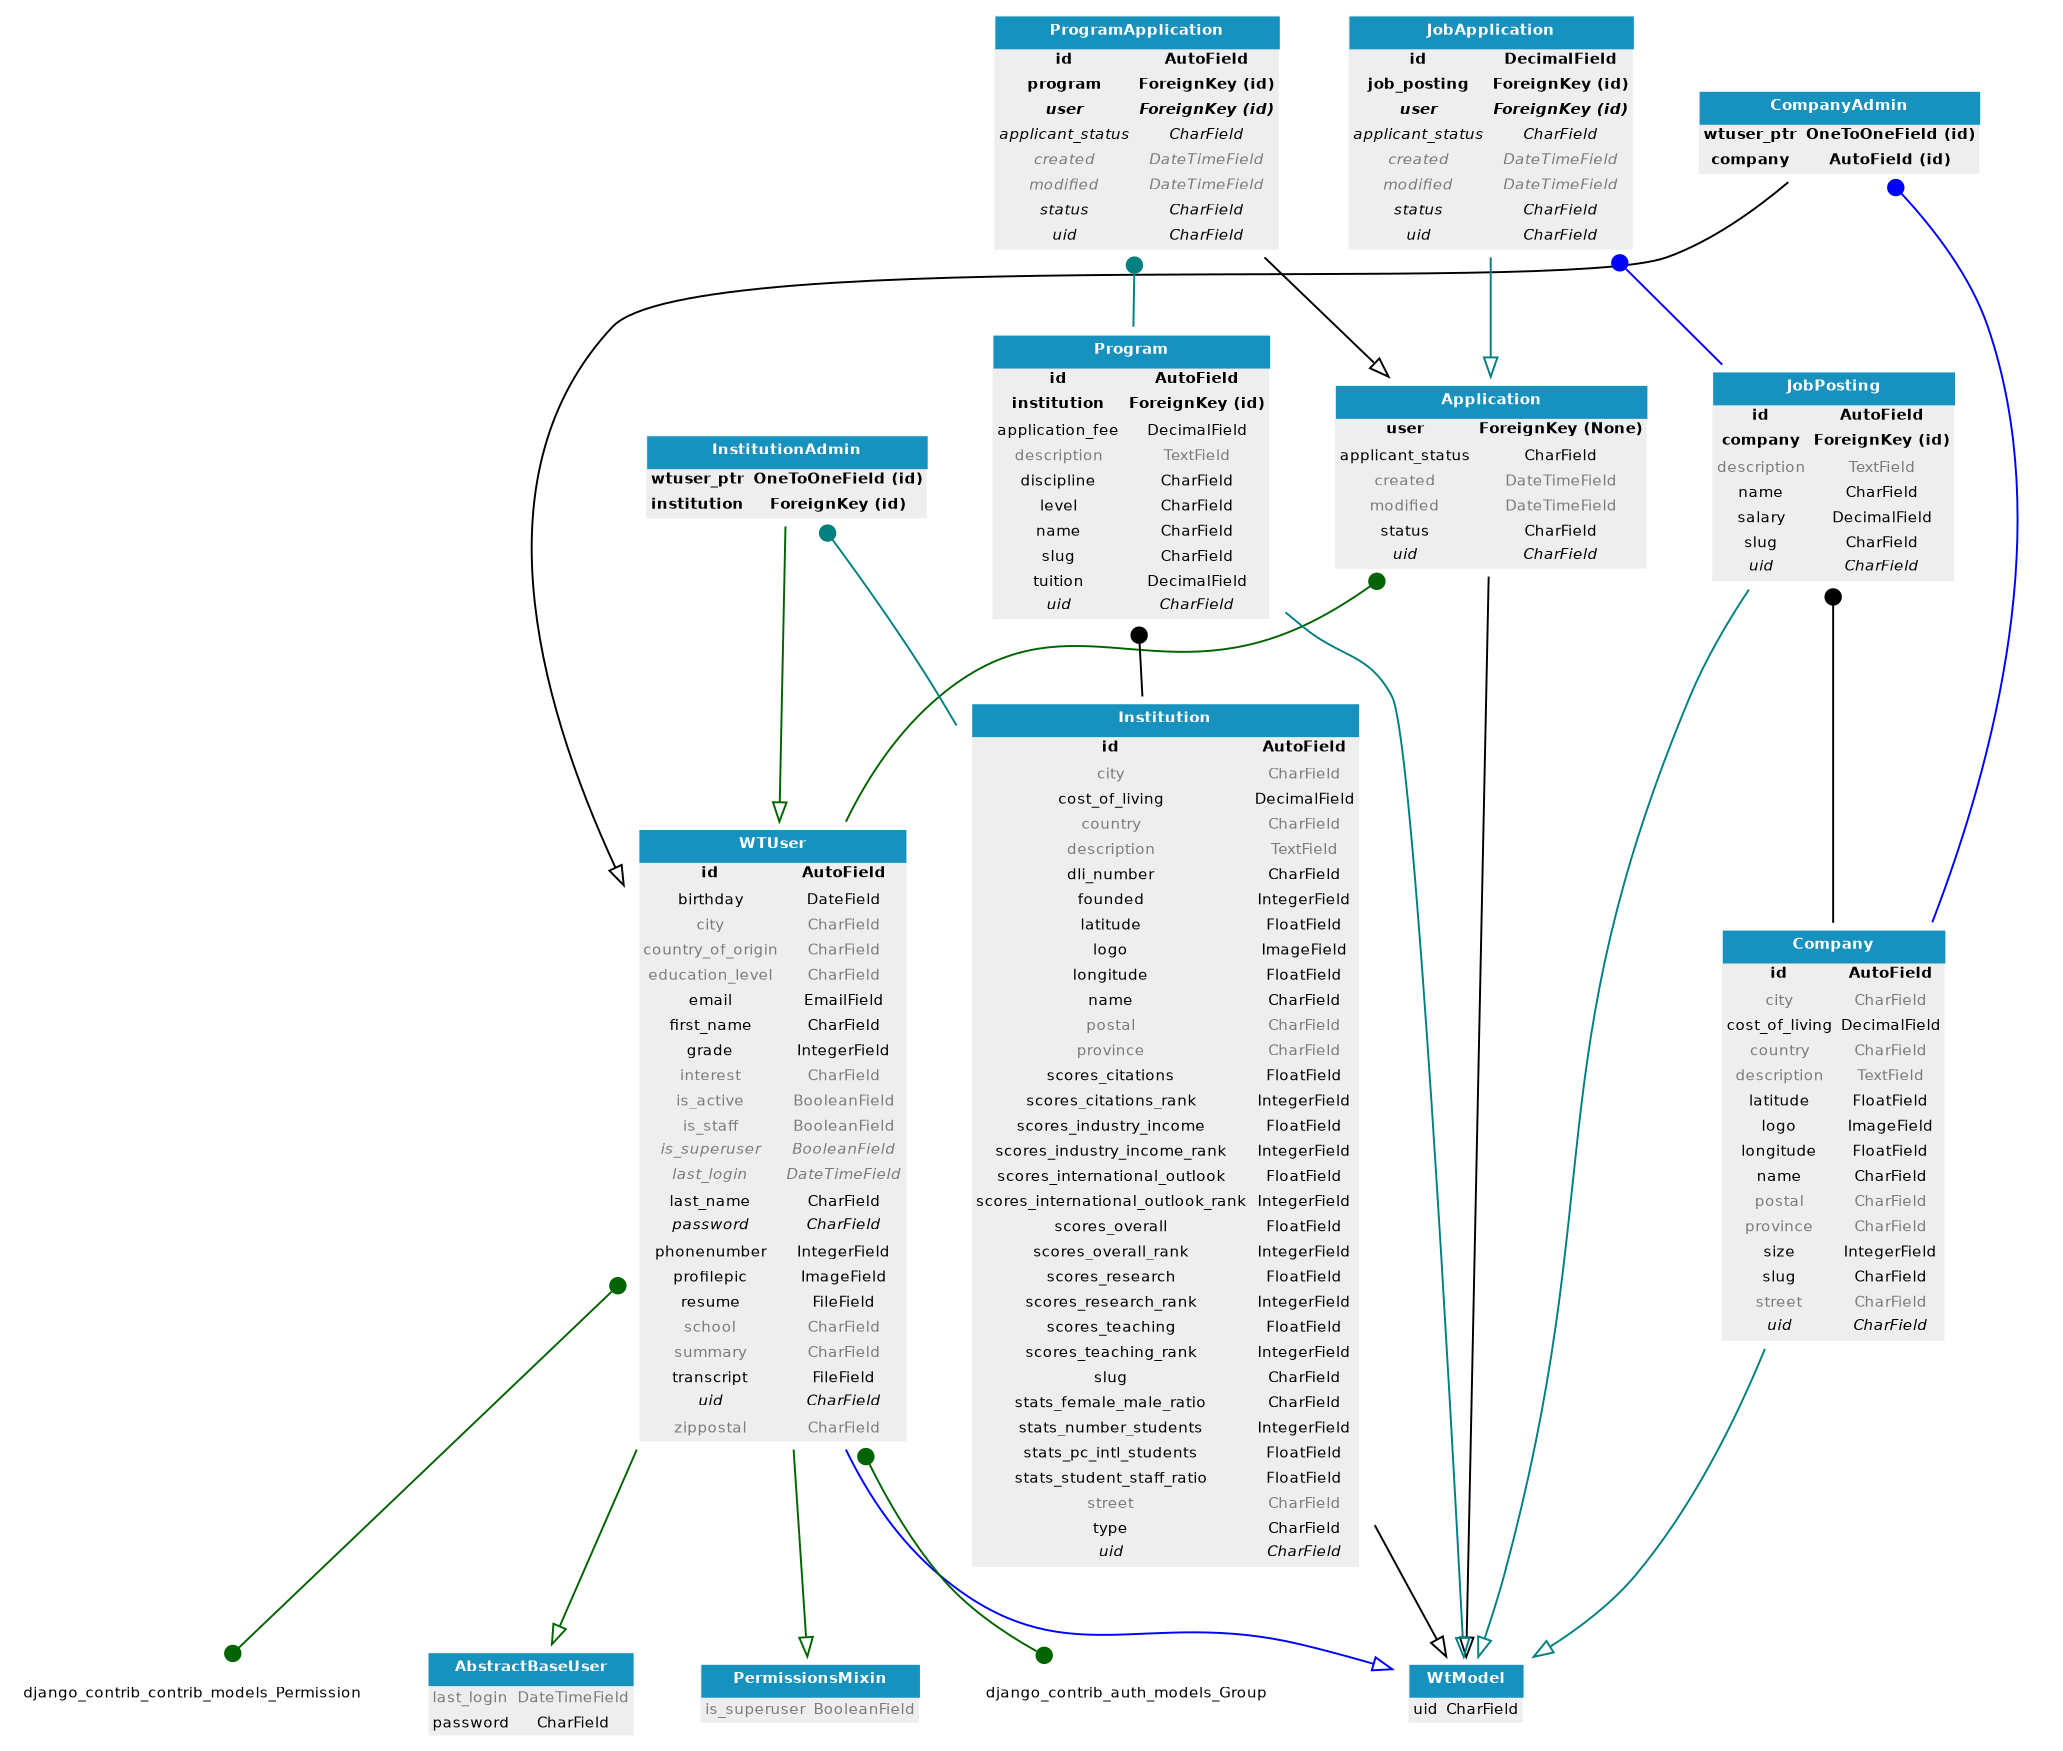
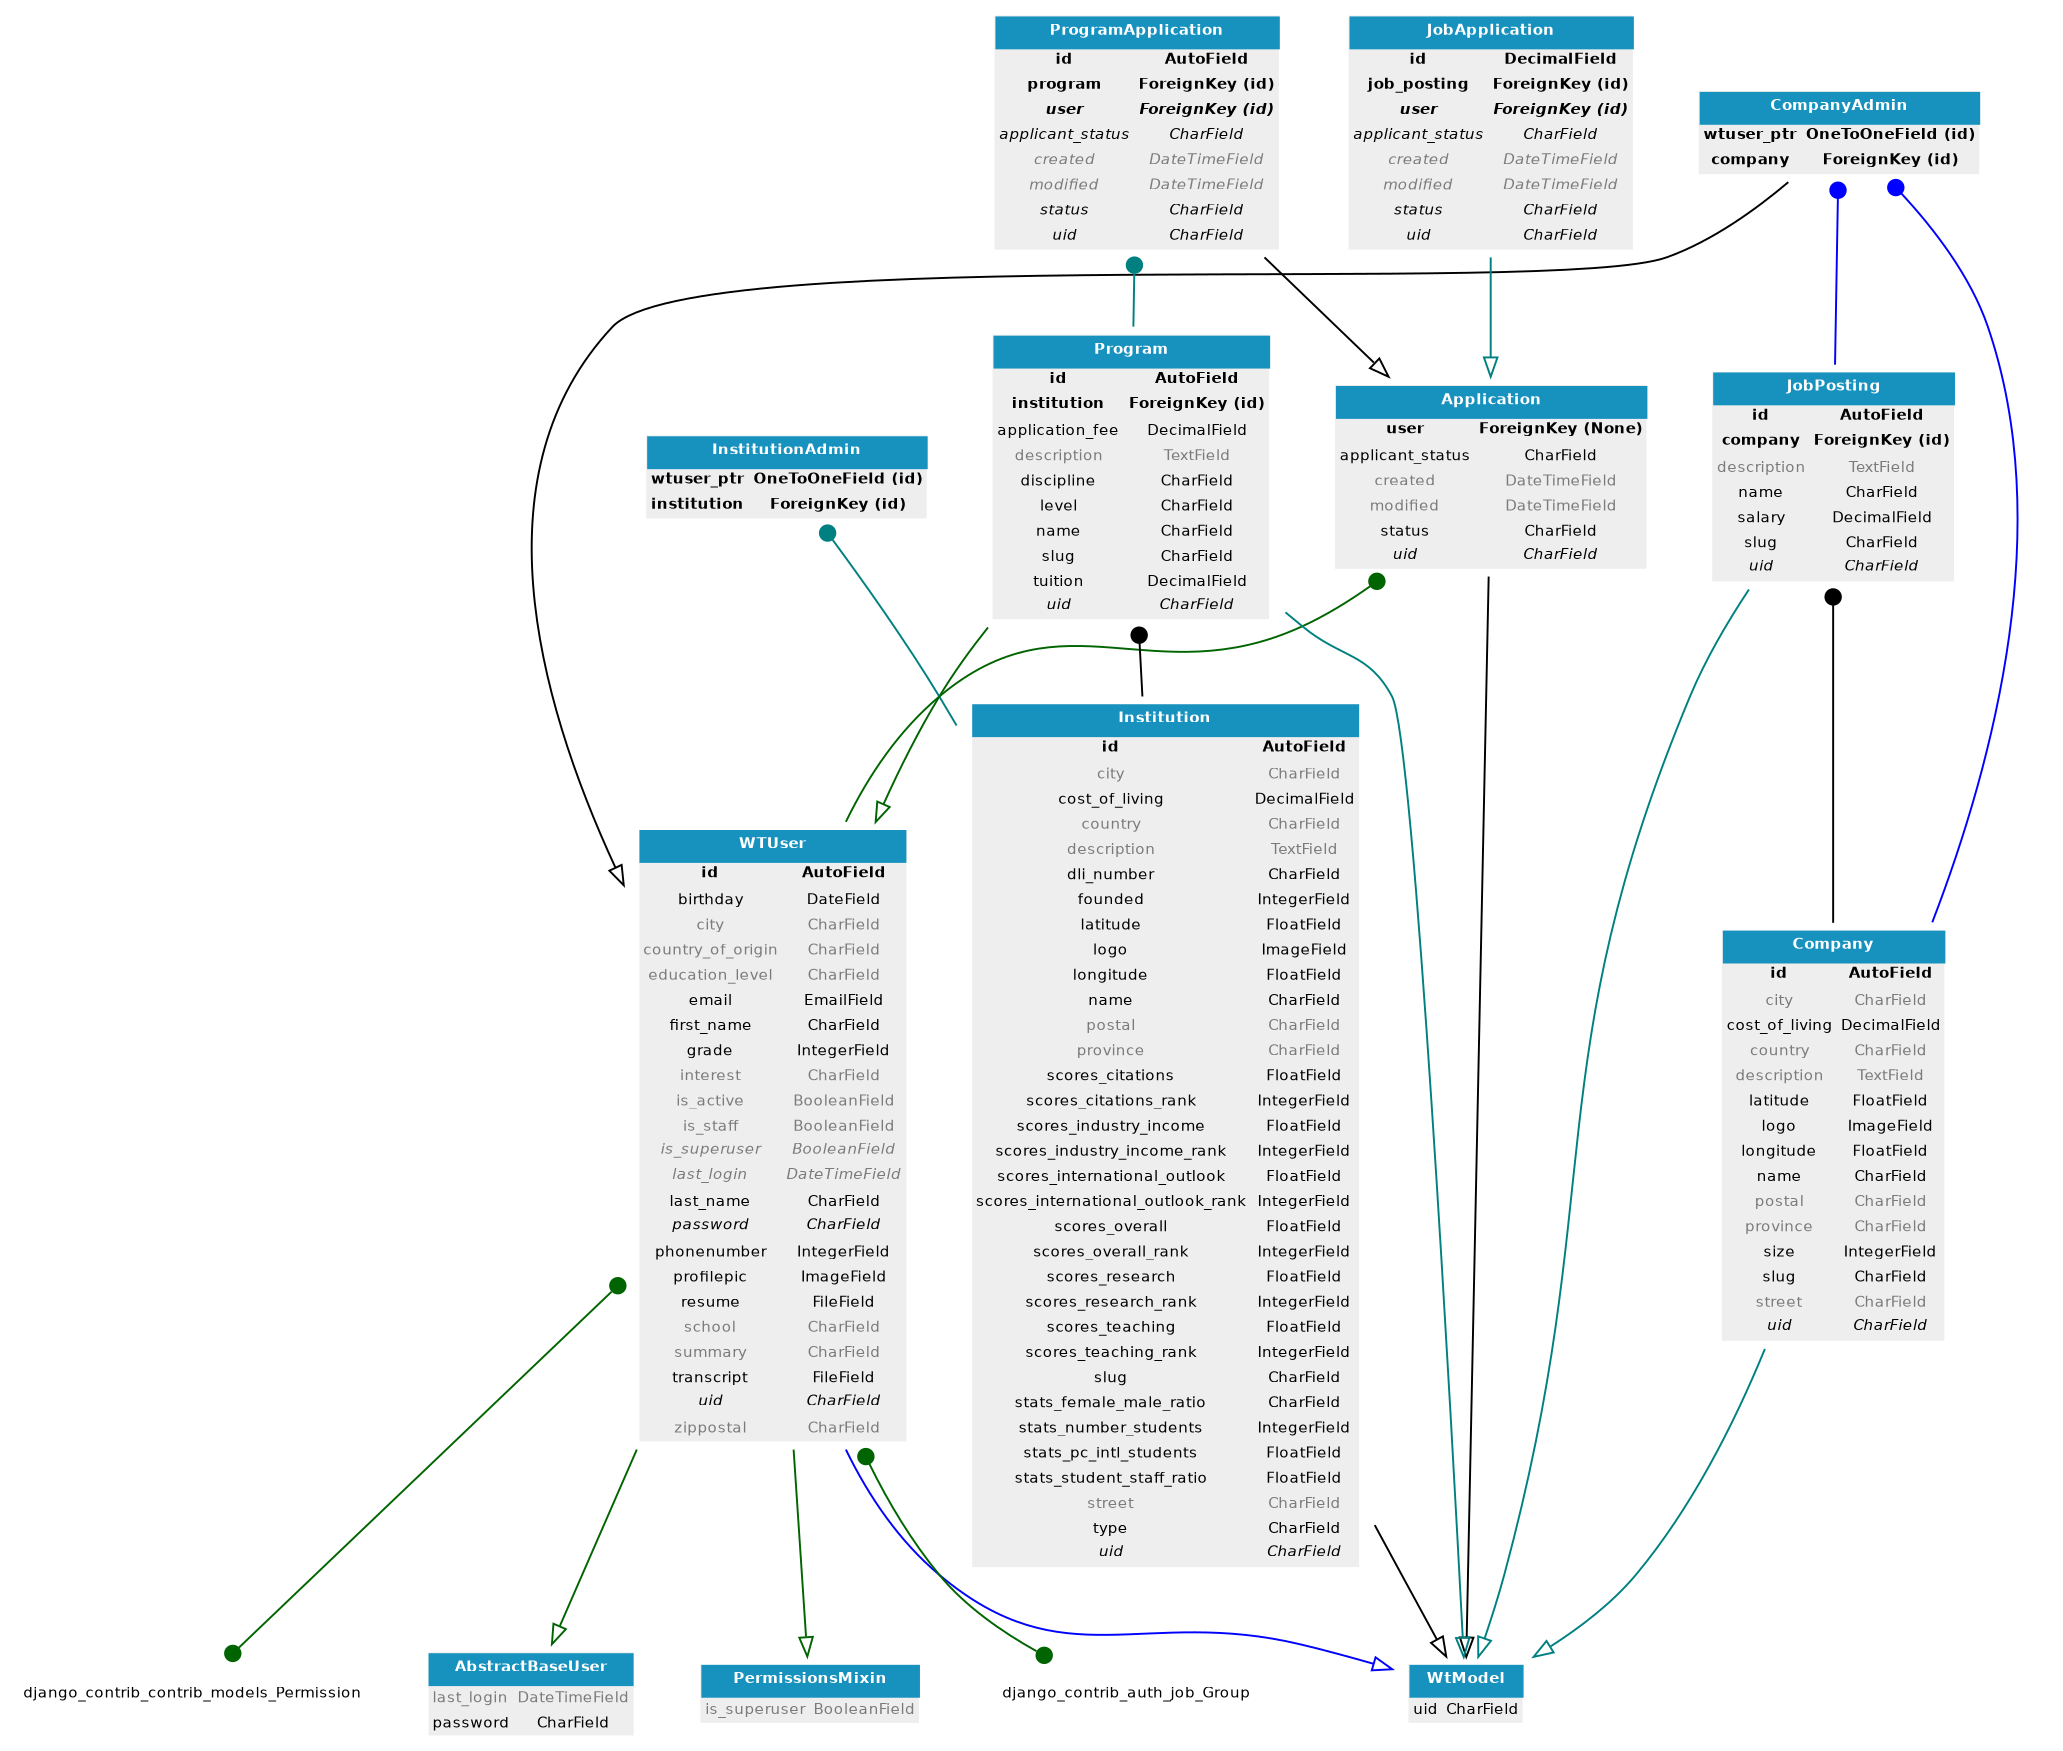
node "CompanyAdmin": text "AutoField (id)" -> "ForeignKey (id)"
edge "JobApplication" -- "JobPosting": now "CompanyAdmin" -- "JobPosting"
edge "InstitutionAdmin" -- "WTUser": now "Program" -- "WTUser"
node "django_contrib_auth_models_Group": label "django_contrib_auth_models_Group" -> "django_contrib_auth_job_Group"
